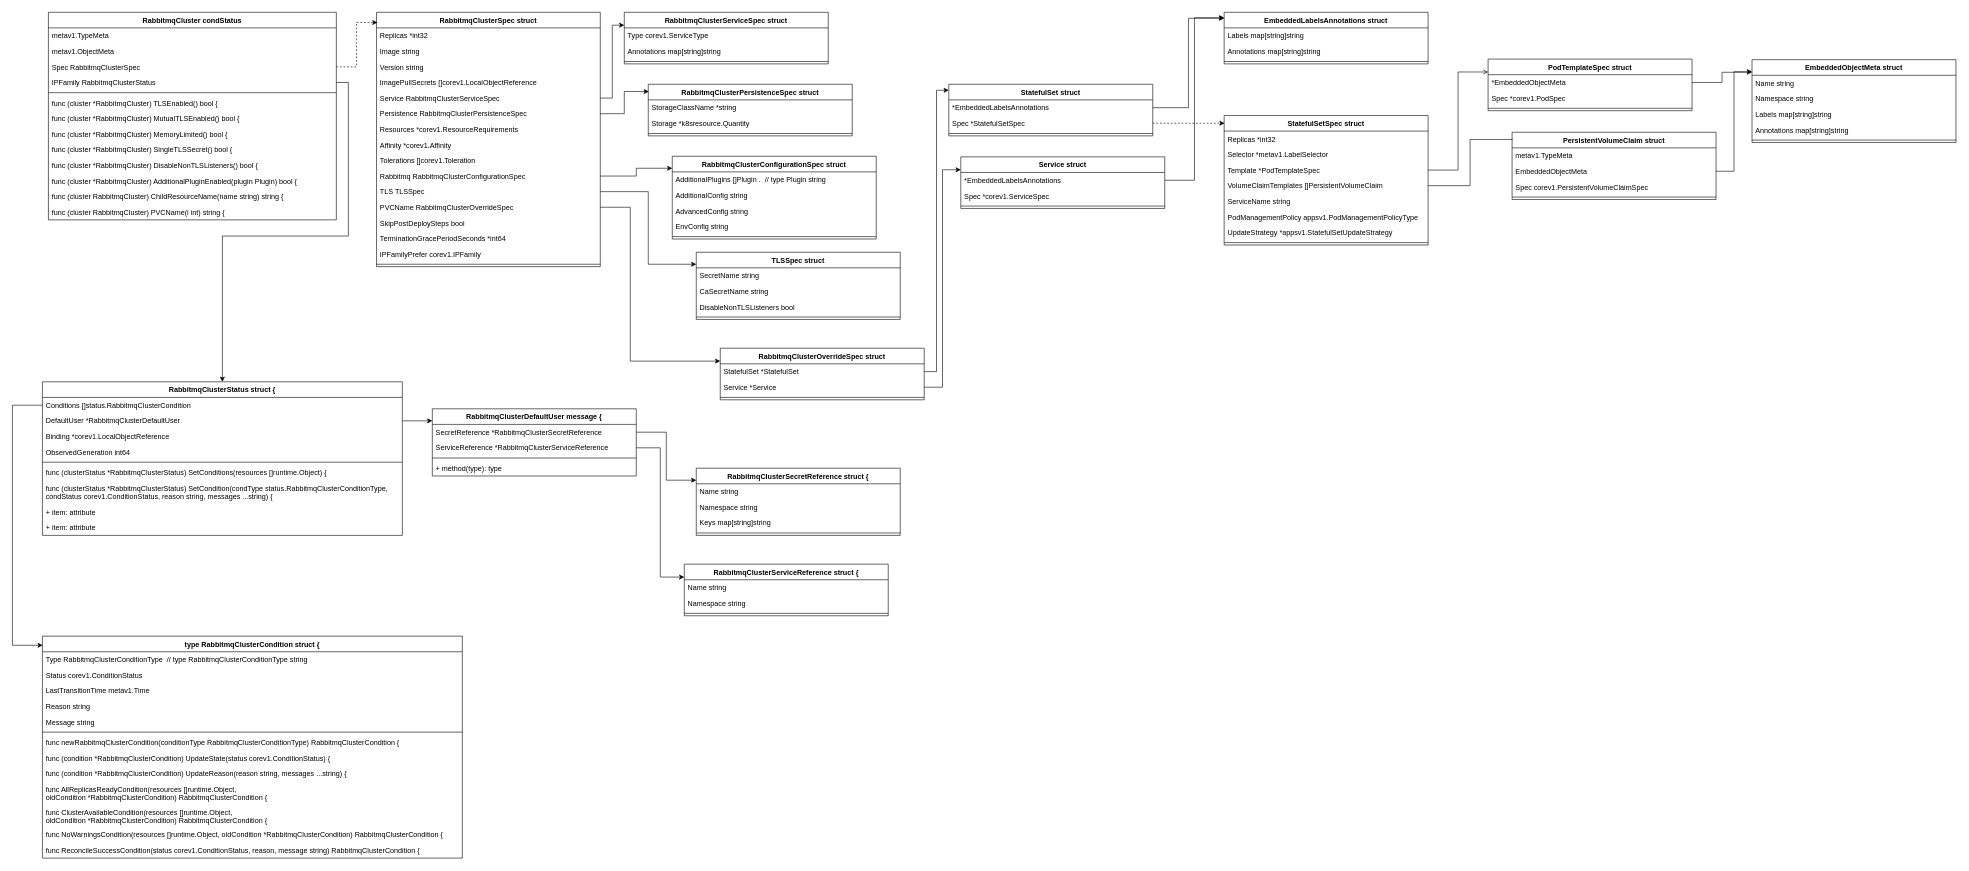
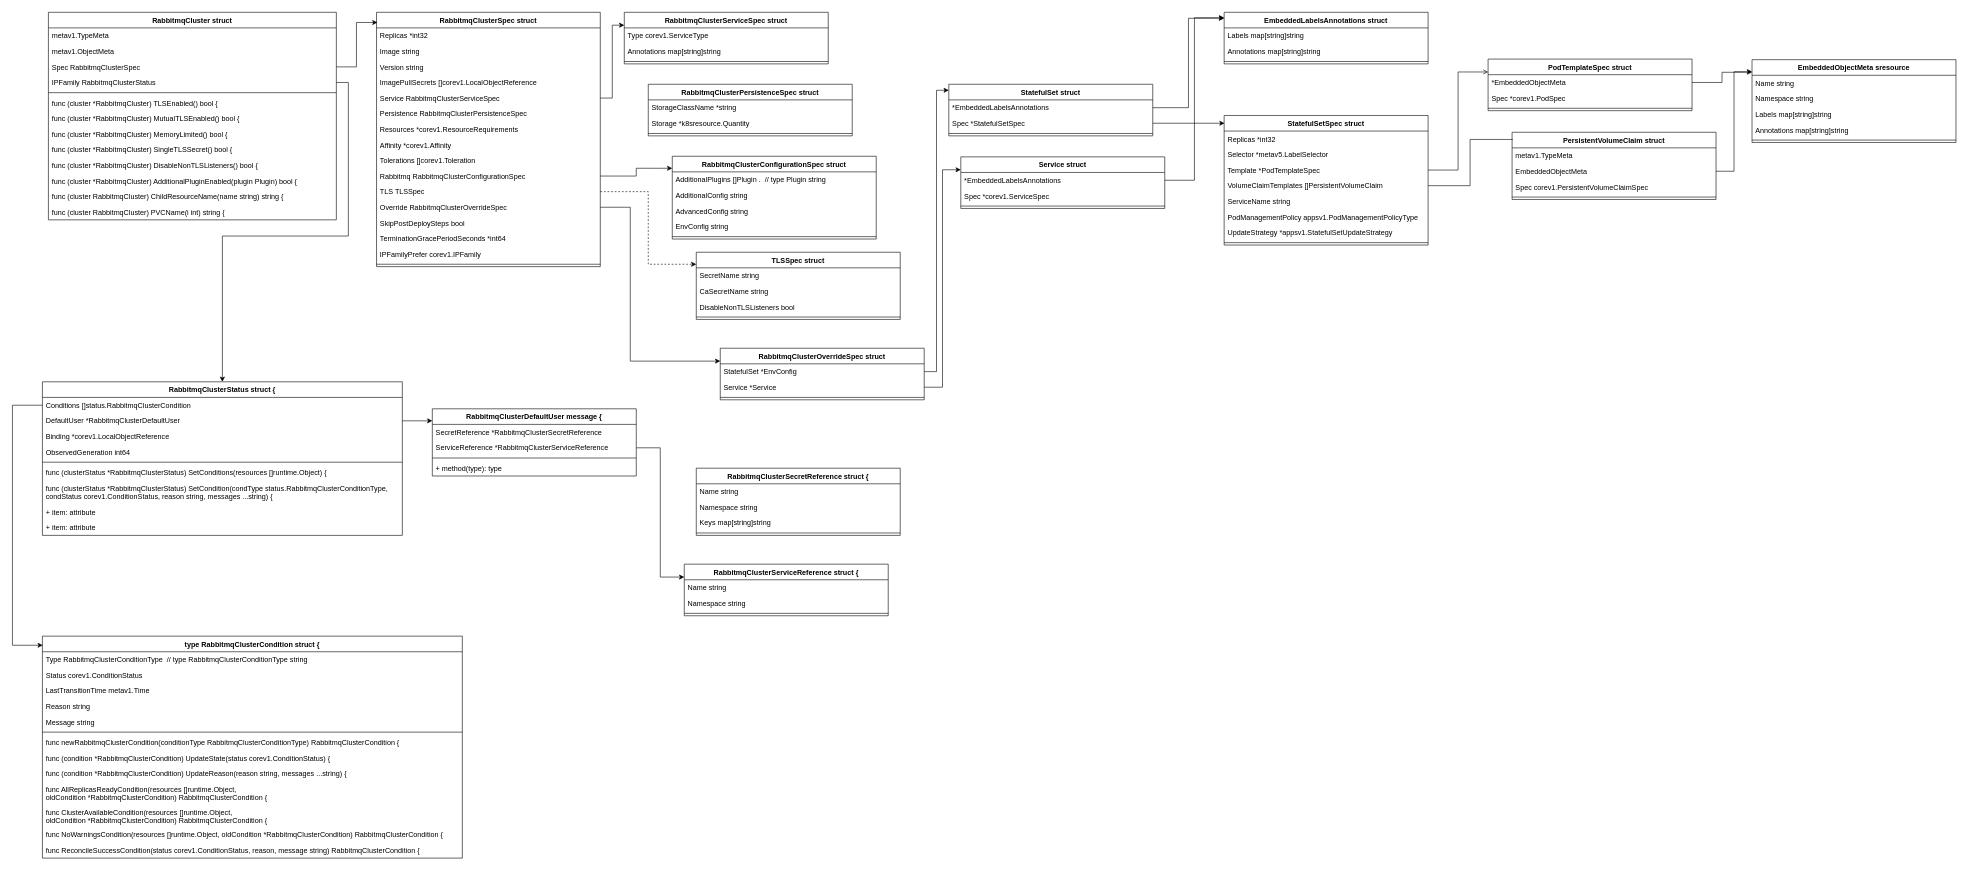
node "RabbitmqCluster condStatus": label "RabbitmqCluster condStatus" -> "RabbitmqCluster struct"
edge "Spec RabbitmqClusterSpec" -> "RabbitmqClusterSpec struct": style dashed -> solid
node "EmbeddedObjectMeta struct": label "EmbeddedObjectMeta struct" -> "EmbeddedObjectMeta sresource"
edge "Persistence RabbitmqClusterPersistenceSpec" -> "RabbitmqClusterPersistenceSpec struct": removed
edge "Spec *StatefulSetSpec" -> "StatefulSetSpec struct": style dashed -> solid
node "Selector *metav1.LabelSelector": label "Selector *metav1.LabelSelector" -> "Selector *metav5.LabelSelector"
node "PVCName RabbitmqClusterOverrideSpec": label "PVCName RabbitmqClusterOverrideSpec" -> "Override RabbitmqClusterOverrideSpec"
edge "TLS TLSSpec" -> "TLSSpec struct": style solid -> dashed
node "StatefulSet *StatefulSet": label "StatefulSet *StatefulSet" -> "StatefulSet *EnvConfig"
edge "SecretReference *RabbitmqClusterSecretReference" -> "RabbitmqClusterSecretReference struct {": removed
